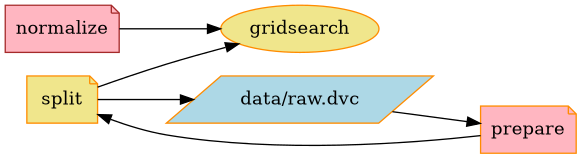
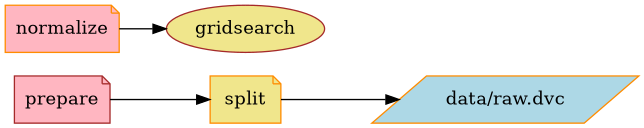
node "normalize": color brown -> darkorange
node "gridsearch": color darkorange -> brown
edge "split" -> "gridsearch": removed
edge "data/raw.dvc" -> "prepare": removed
node "prepare": color darkorange -> brown
